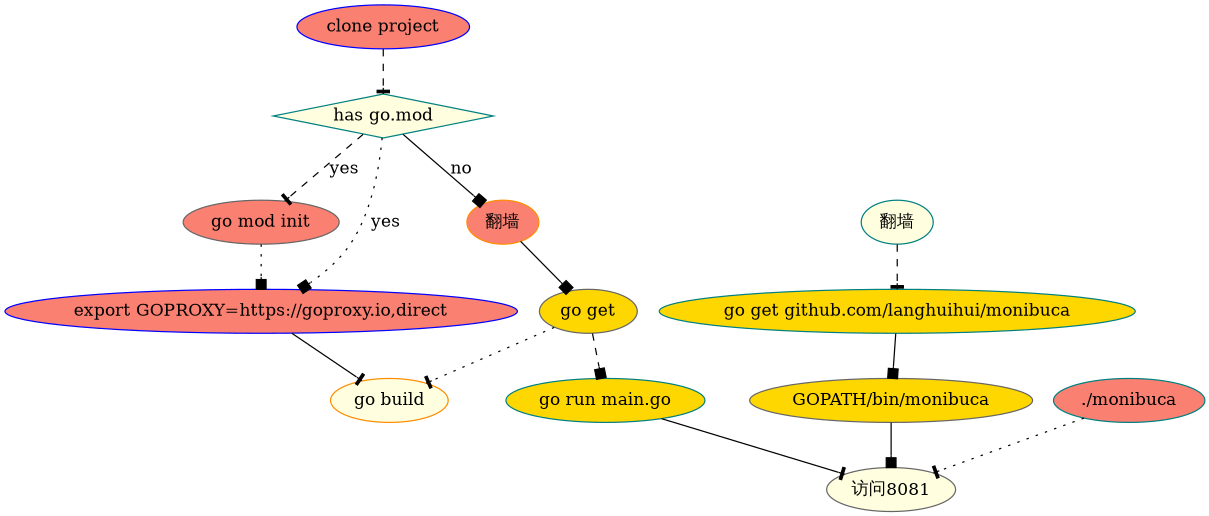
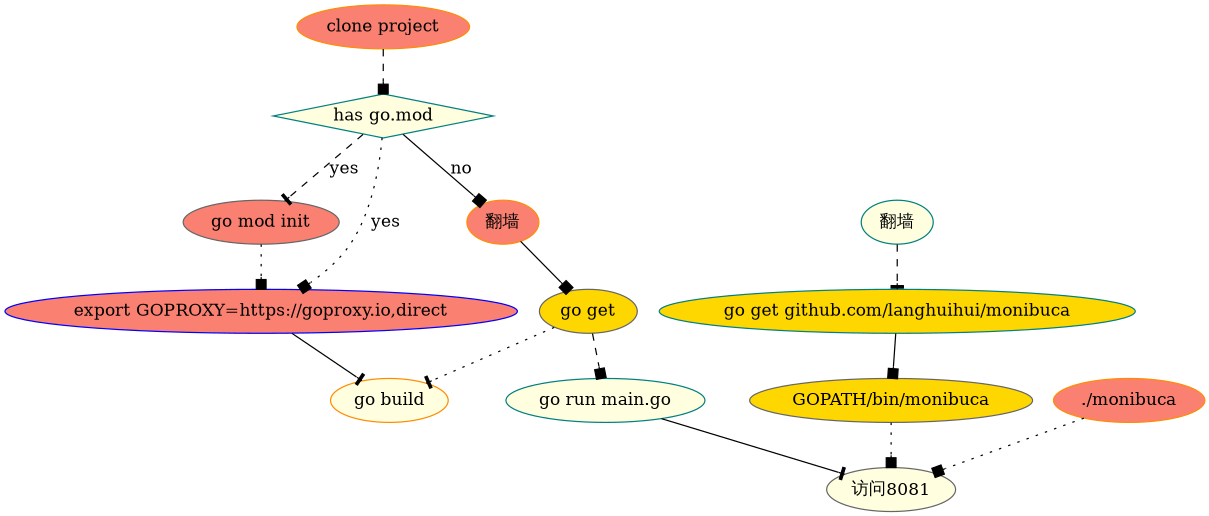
node "clone project": color blue -> darkorange
edge "clone project" -> "has go.mod": arrowhead tee -> box
node "go run main.go": fillcolor gold -> lightyellow
node "./monibuca": color teal -> darkorange
edge "GOPATH/bin/monibuca" -> "访问8081": style solid -> dotted
edge "./monibuca" -> "访问8081": arrowhead tee -> box
